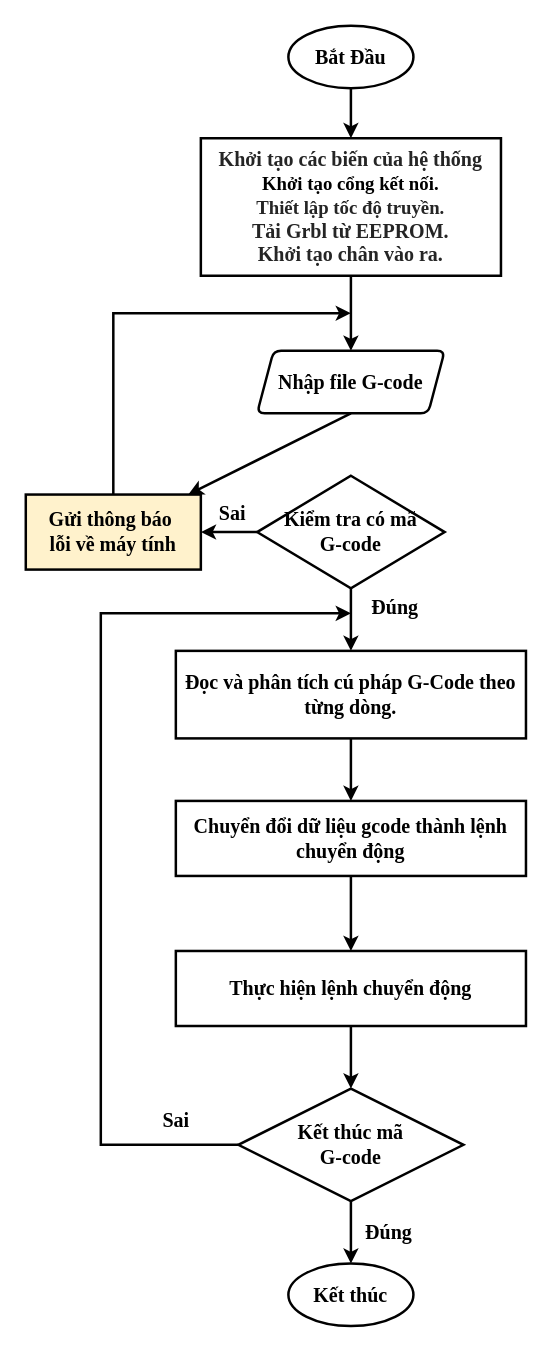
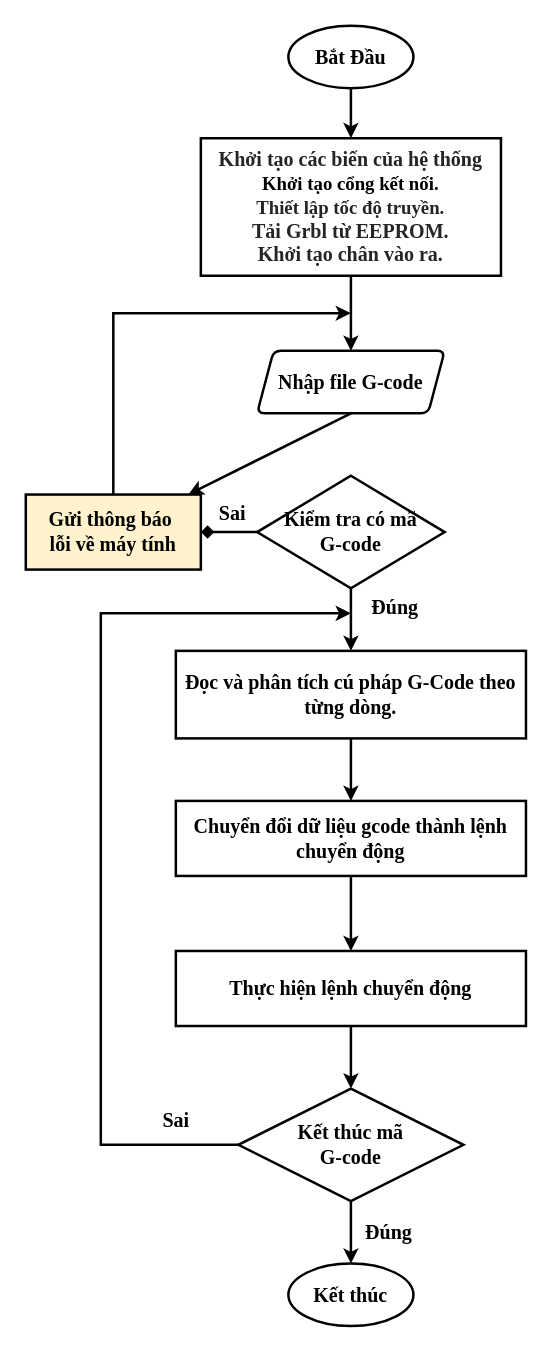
edge "Kiểm tra có mã G-code" -> "Gửi thông báo lỗi về máy tính": arrowhead classic -> diamond
